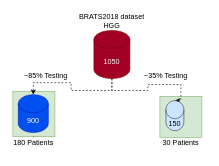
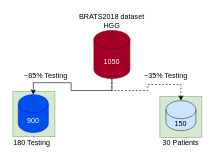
edge "1050" -> "900": style dashed -> solid
node "150": size 18x30 -> 30x30
node "180 Patients": label "180 Patients" -> "180 Testing"
